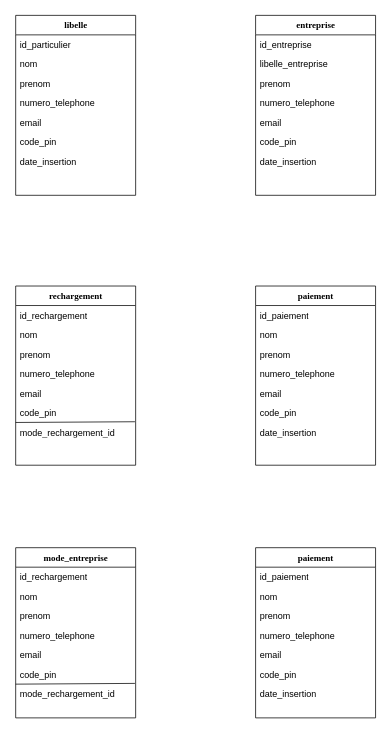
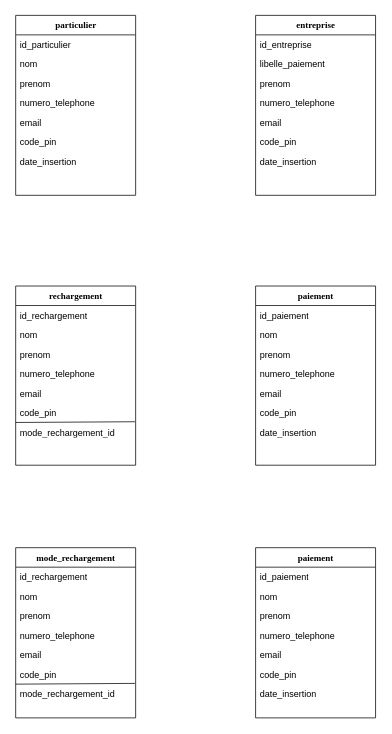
node "libelle": label "libelle" -> "particulier"
node "libelle_entreprise": label "libelle_entreprise" -> "libelle_paiement"
node "mode_entreprise": label "mode_entreprise" -> "mode_rechargement"
